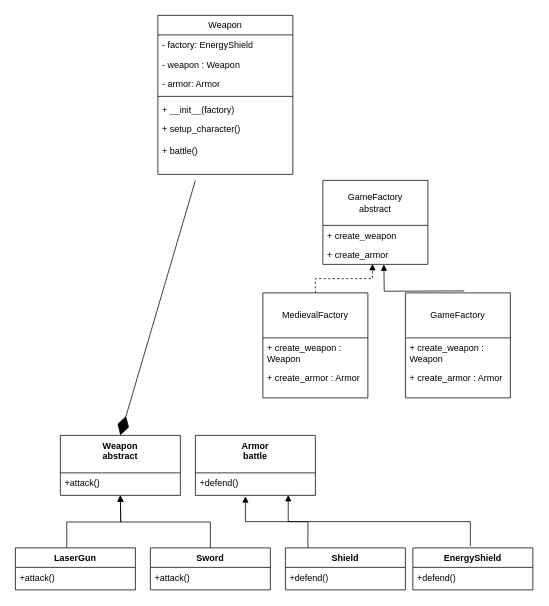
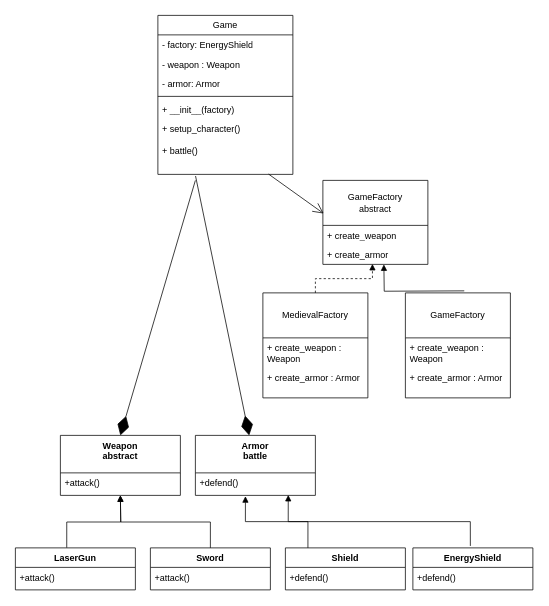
node "Weapon": label "Weapon" -> "Game"
edge "+ setup_character() + battle()" -> "GameFactory abstract": added
edge "+ setup_character() + battle()" -> "Armor battle": added
